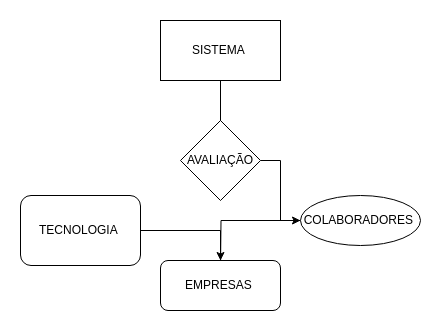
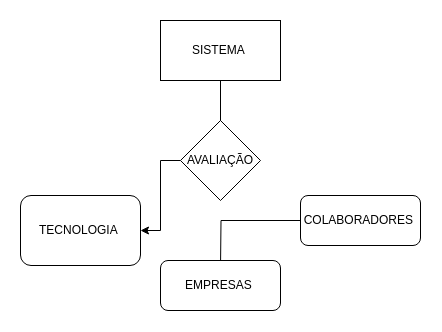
edge "AVALIAÇÃO" -> "COLABORADORES": now "AVALIAÇÃO" -> "TECNOLOGIA"
node "COLABORADORES": shape ellipse -> rounded rectangle
edge "TECNOLOGIA" -> "EMPRESAS": removed
